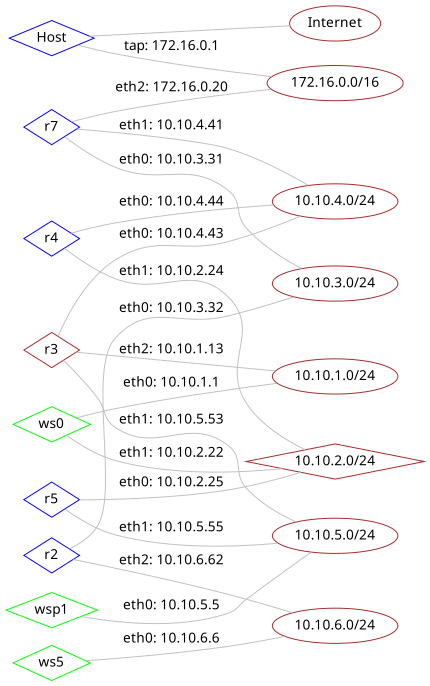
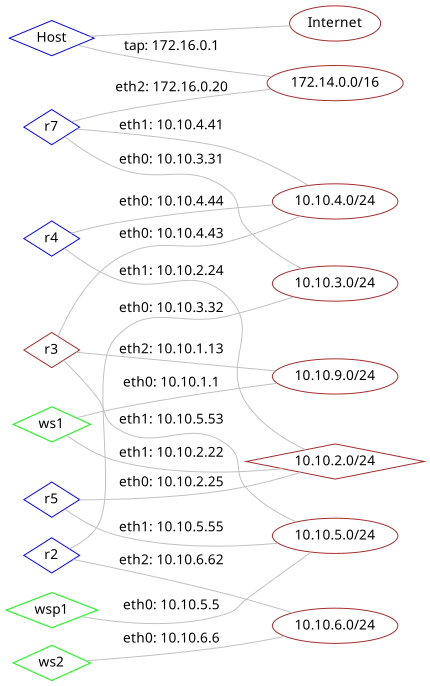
node "172.16.0.0/16": label "172.16.0.0/16" -> "172.14.0.0/16"
node "10.10.1.0/24": label "10.10.1.0/24" -> "10.10.9.0/24"
node "ws0": label "ws0" -> "ws1"
node "ws5": label "ws5" -> "ws2"
